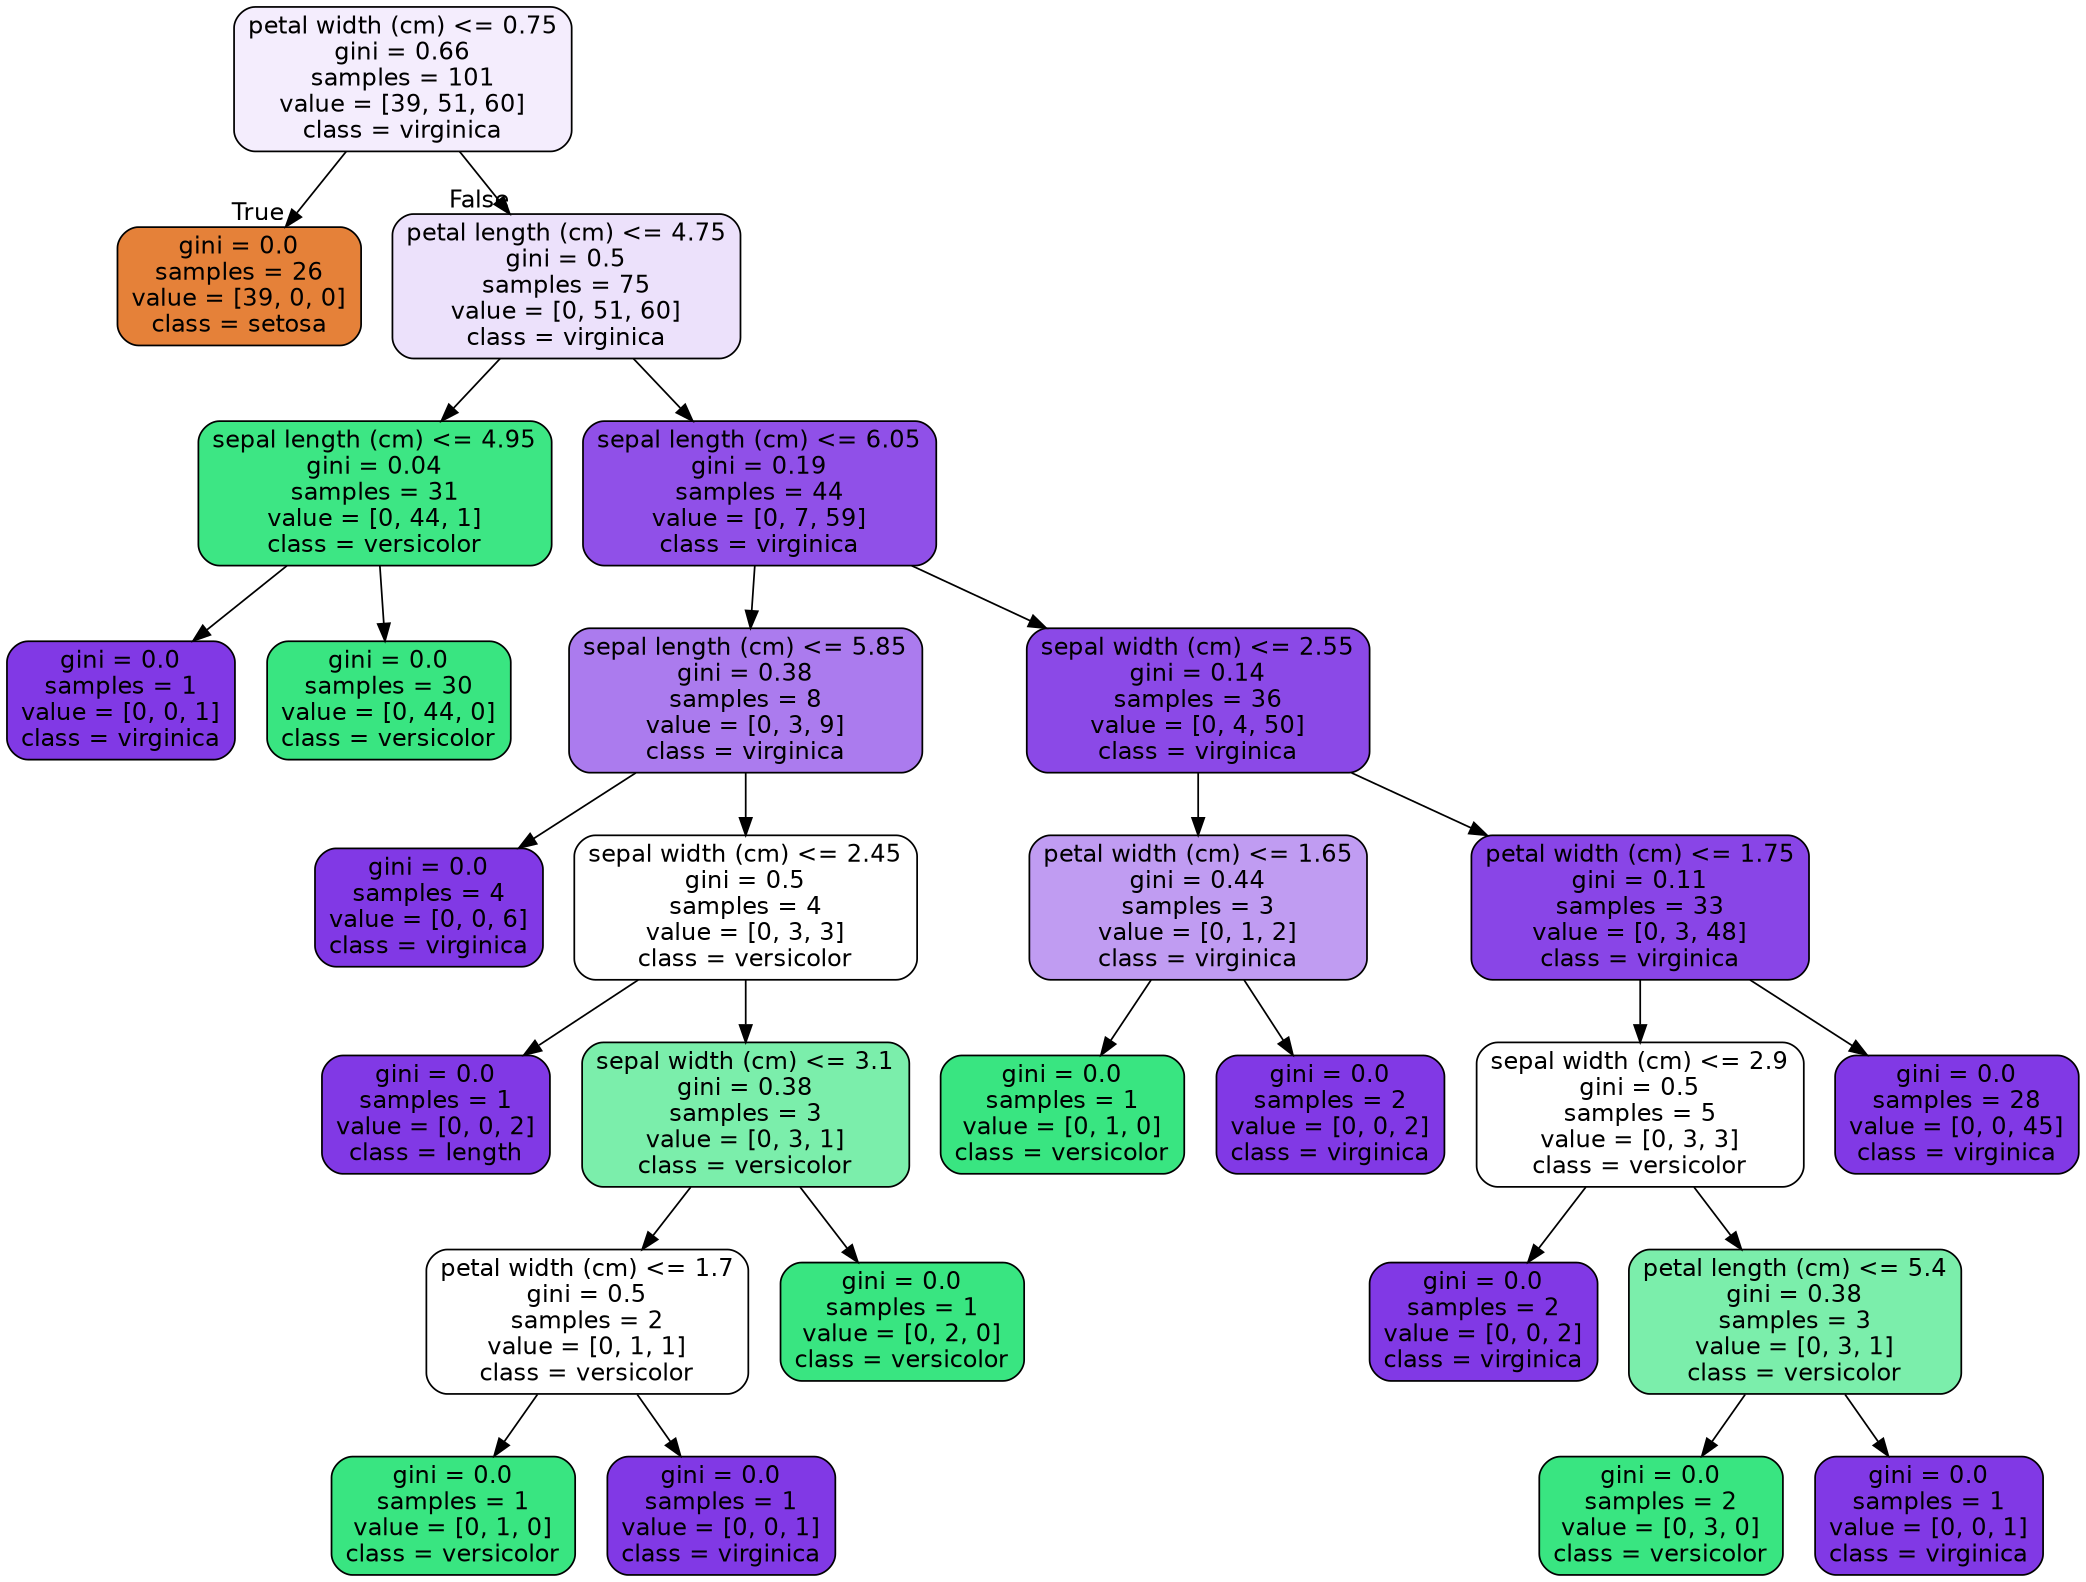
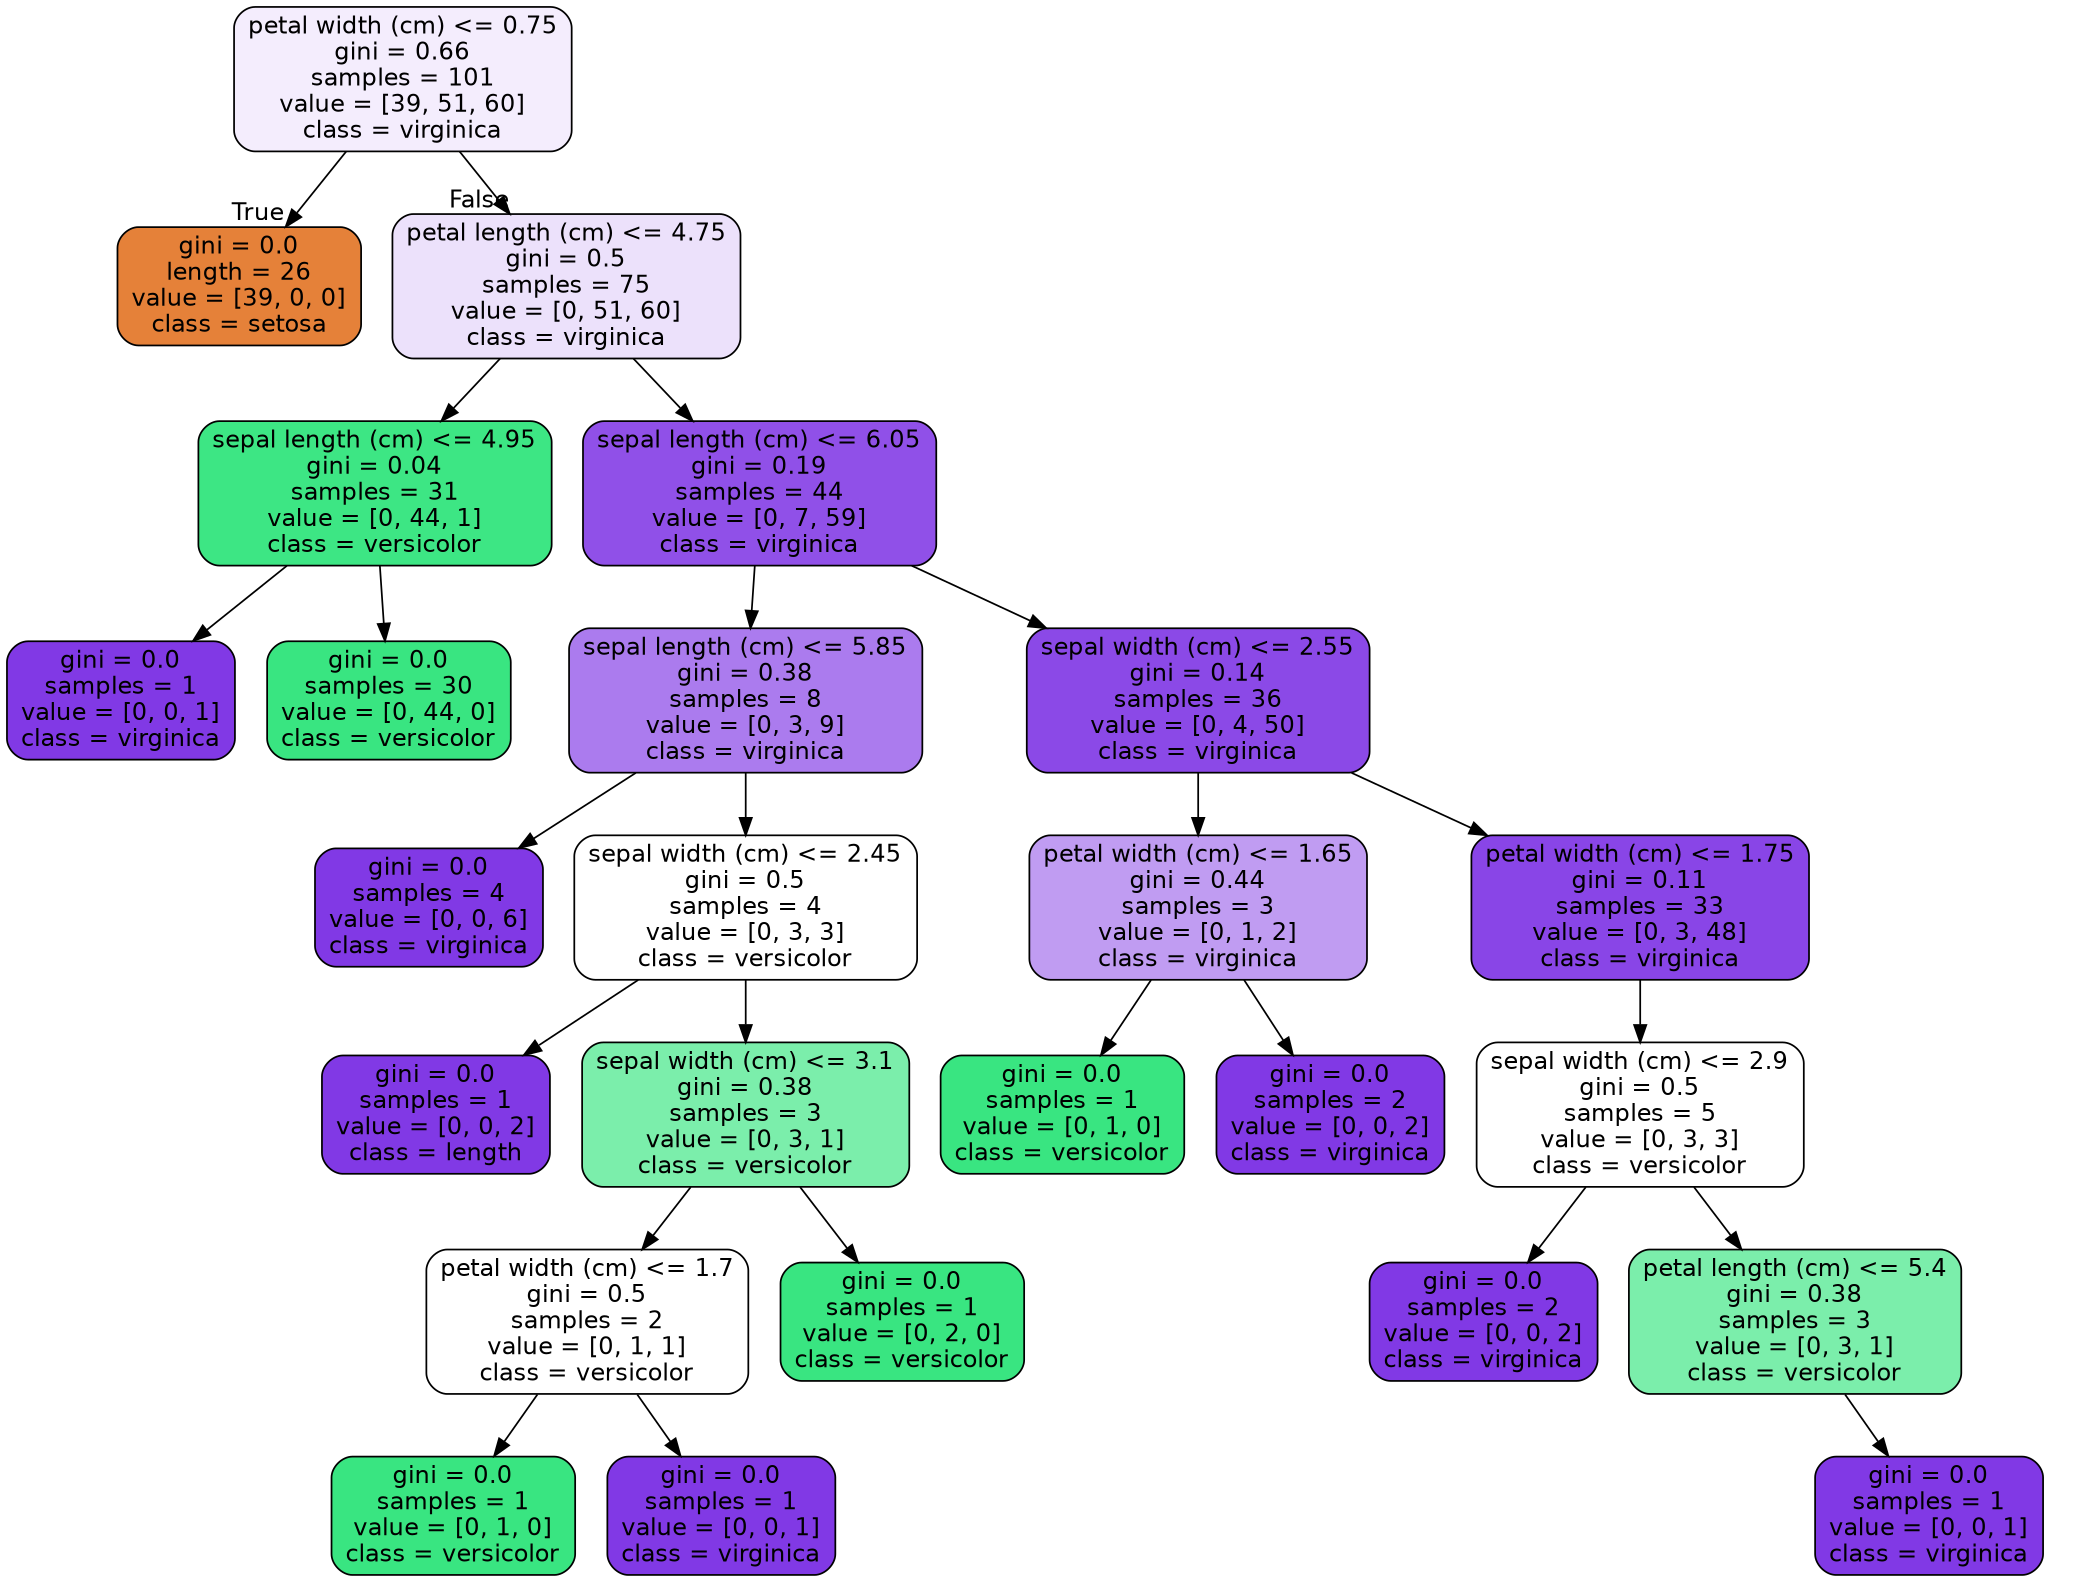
node "gini = 0.0 samples = 26 value = [39, 0, 0] class = setosa": label "gini = 0.0 samples = 26 value = [39, 0, 0] class = setosa" -> "gini = 0.0 length = 26 value = [39, 0, 0] class = setosa"
node "gini = 0.0 samples = 28 value = [0, 0, 45] class = virginica": removed
node "gini = 0.0 samples = 2 value = [0, 3, 0] class = versicolor": removed
